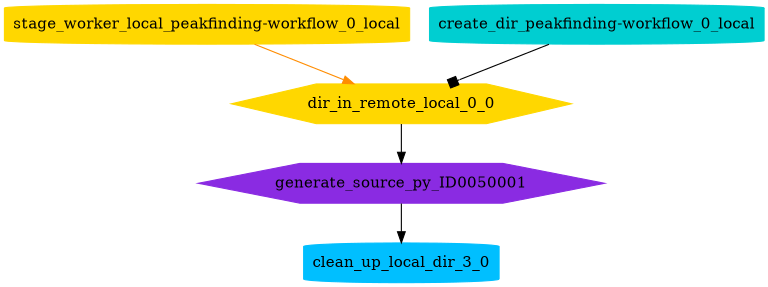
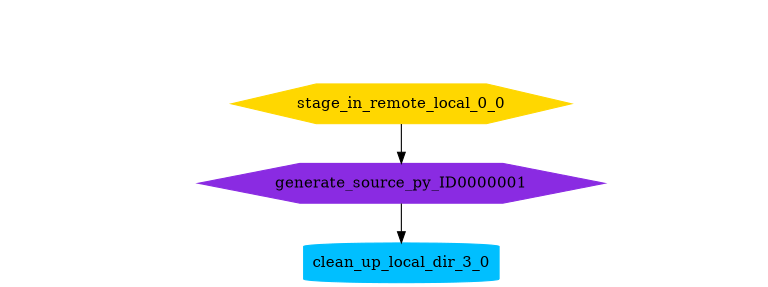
node "stage_worker_local_peakfinding-workflow_0_local": removed
node "create_dir_peakfinding-workflow_0_local": removed
node "dir_in_remote_local_0_0": label "dir_in_remote_local_0_0" -> "stage_in_remote_local_0_0"
node "generate_source_py_ID0050001": label "generate_source_py_ID0050001" -> "generate_source_py_ID0000001"
